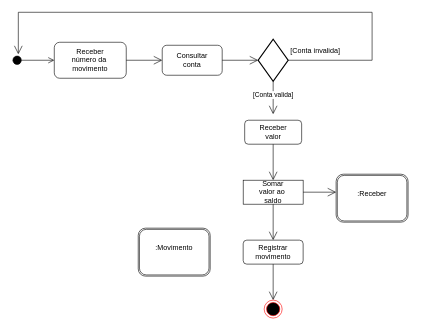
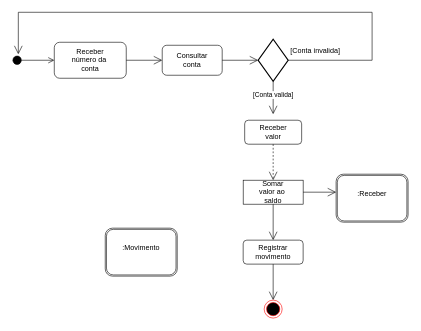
node "Receber número da movimento": label "Receber número da movimento" -> "Receber número da conta"
edge "Receber valor" -> "Somar valor ao saldo": style solid -> dashed
node ":Movimento": moved (174, 252) -> (141, 252)
